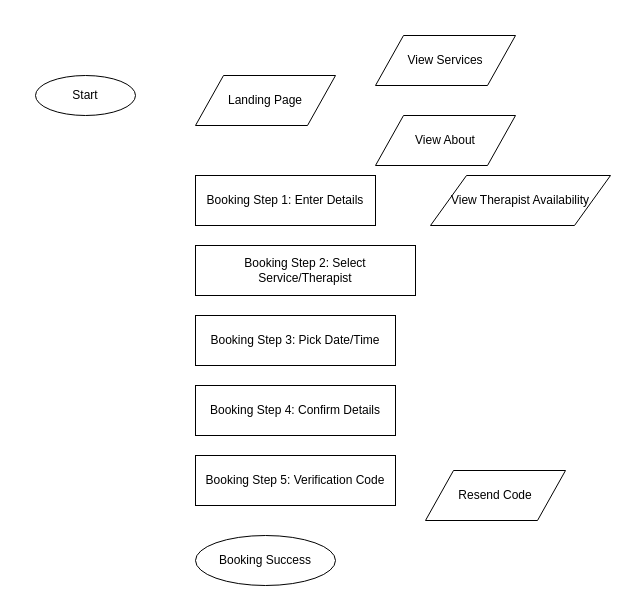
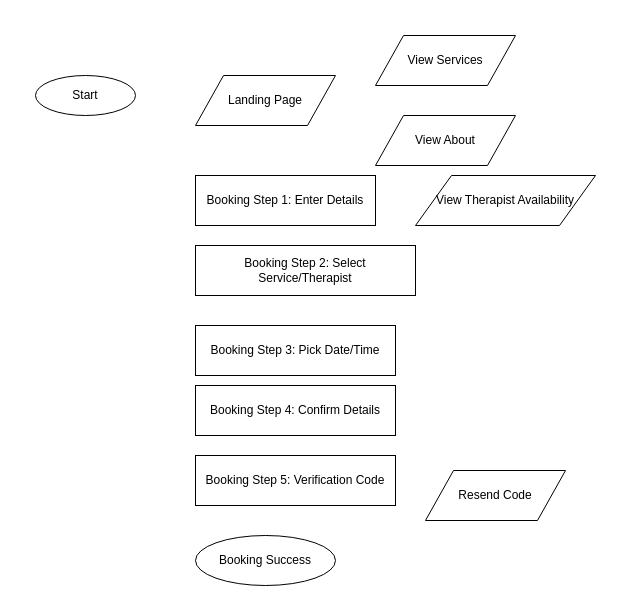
node "View Therapist Availability": moved (521, 201) -> (506, 201)
node "Booking Step 3: Pick Date/Time": moved (296, 341) -> (296, 351)
